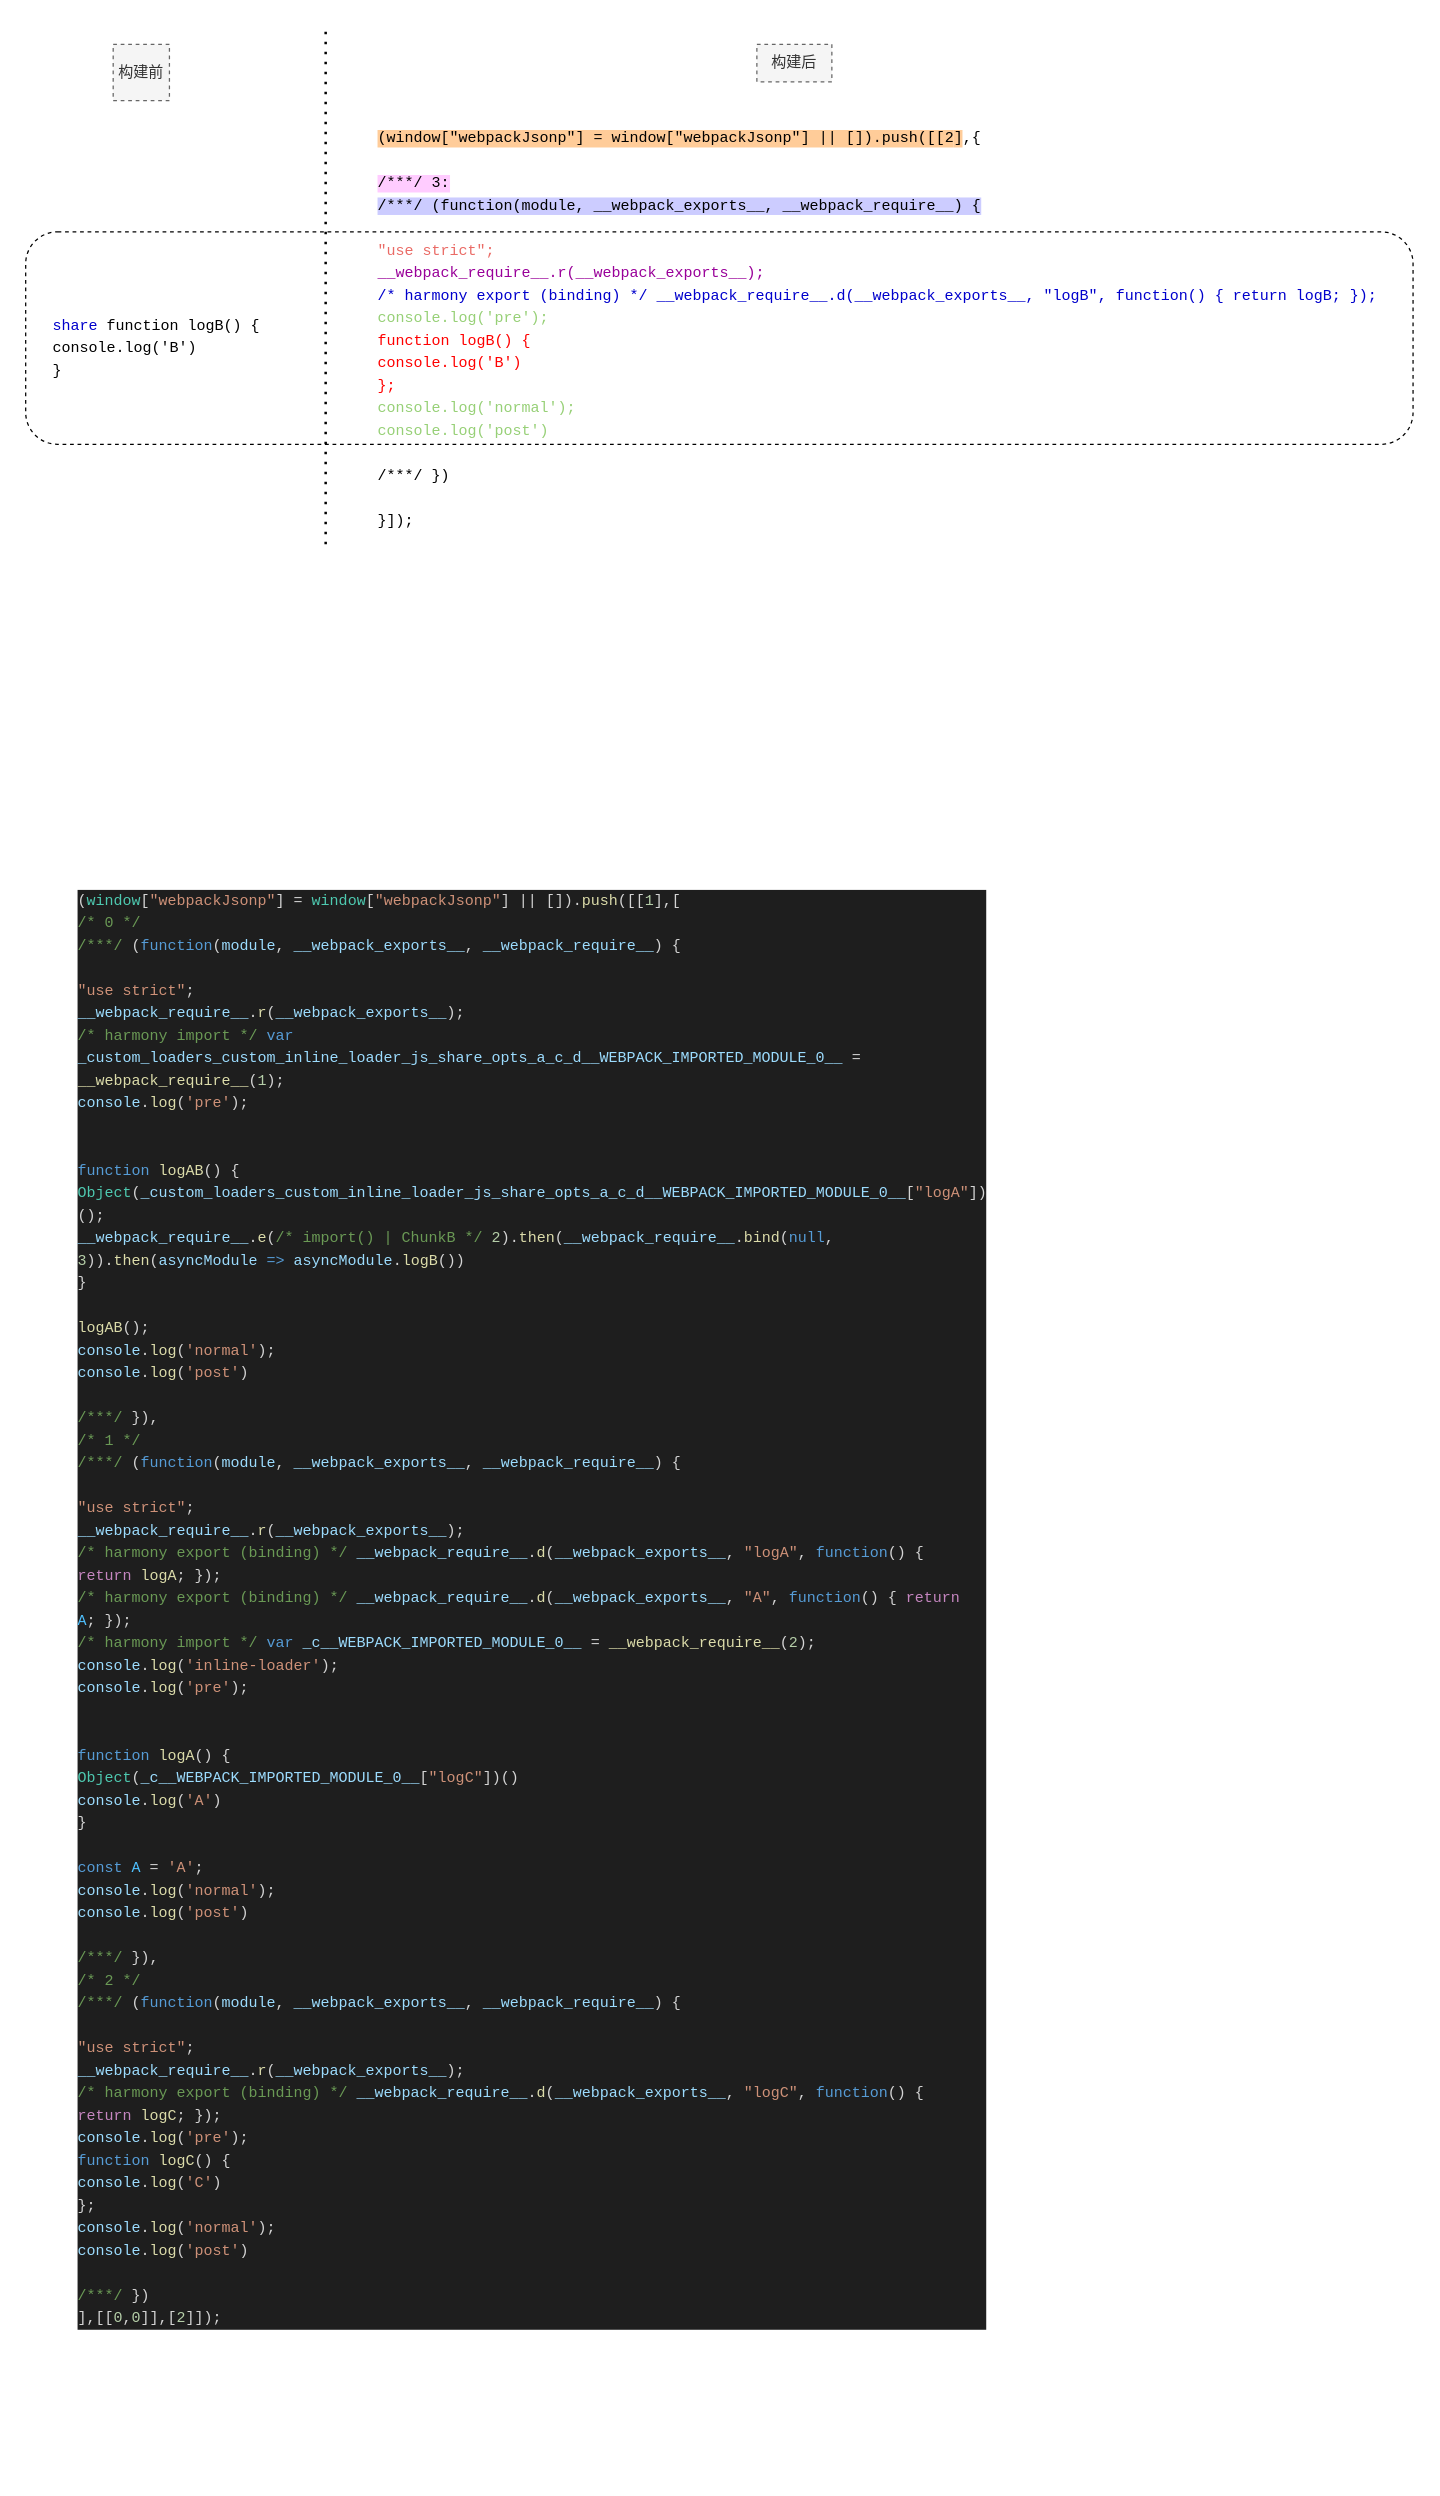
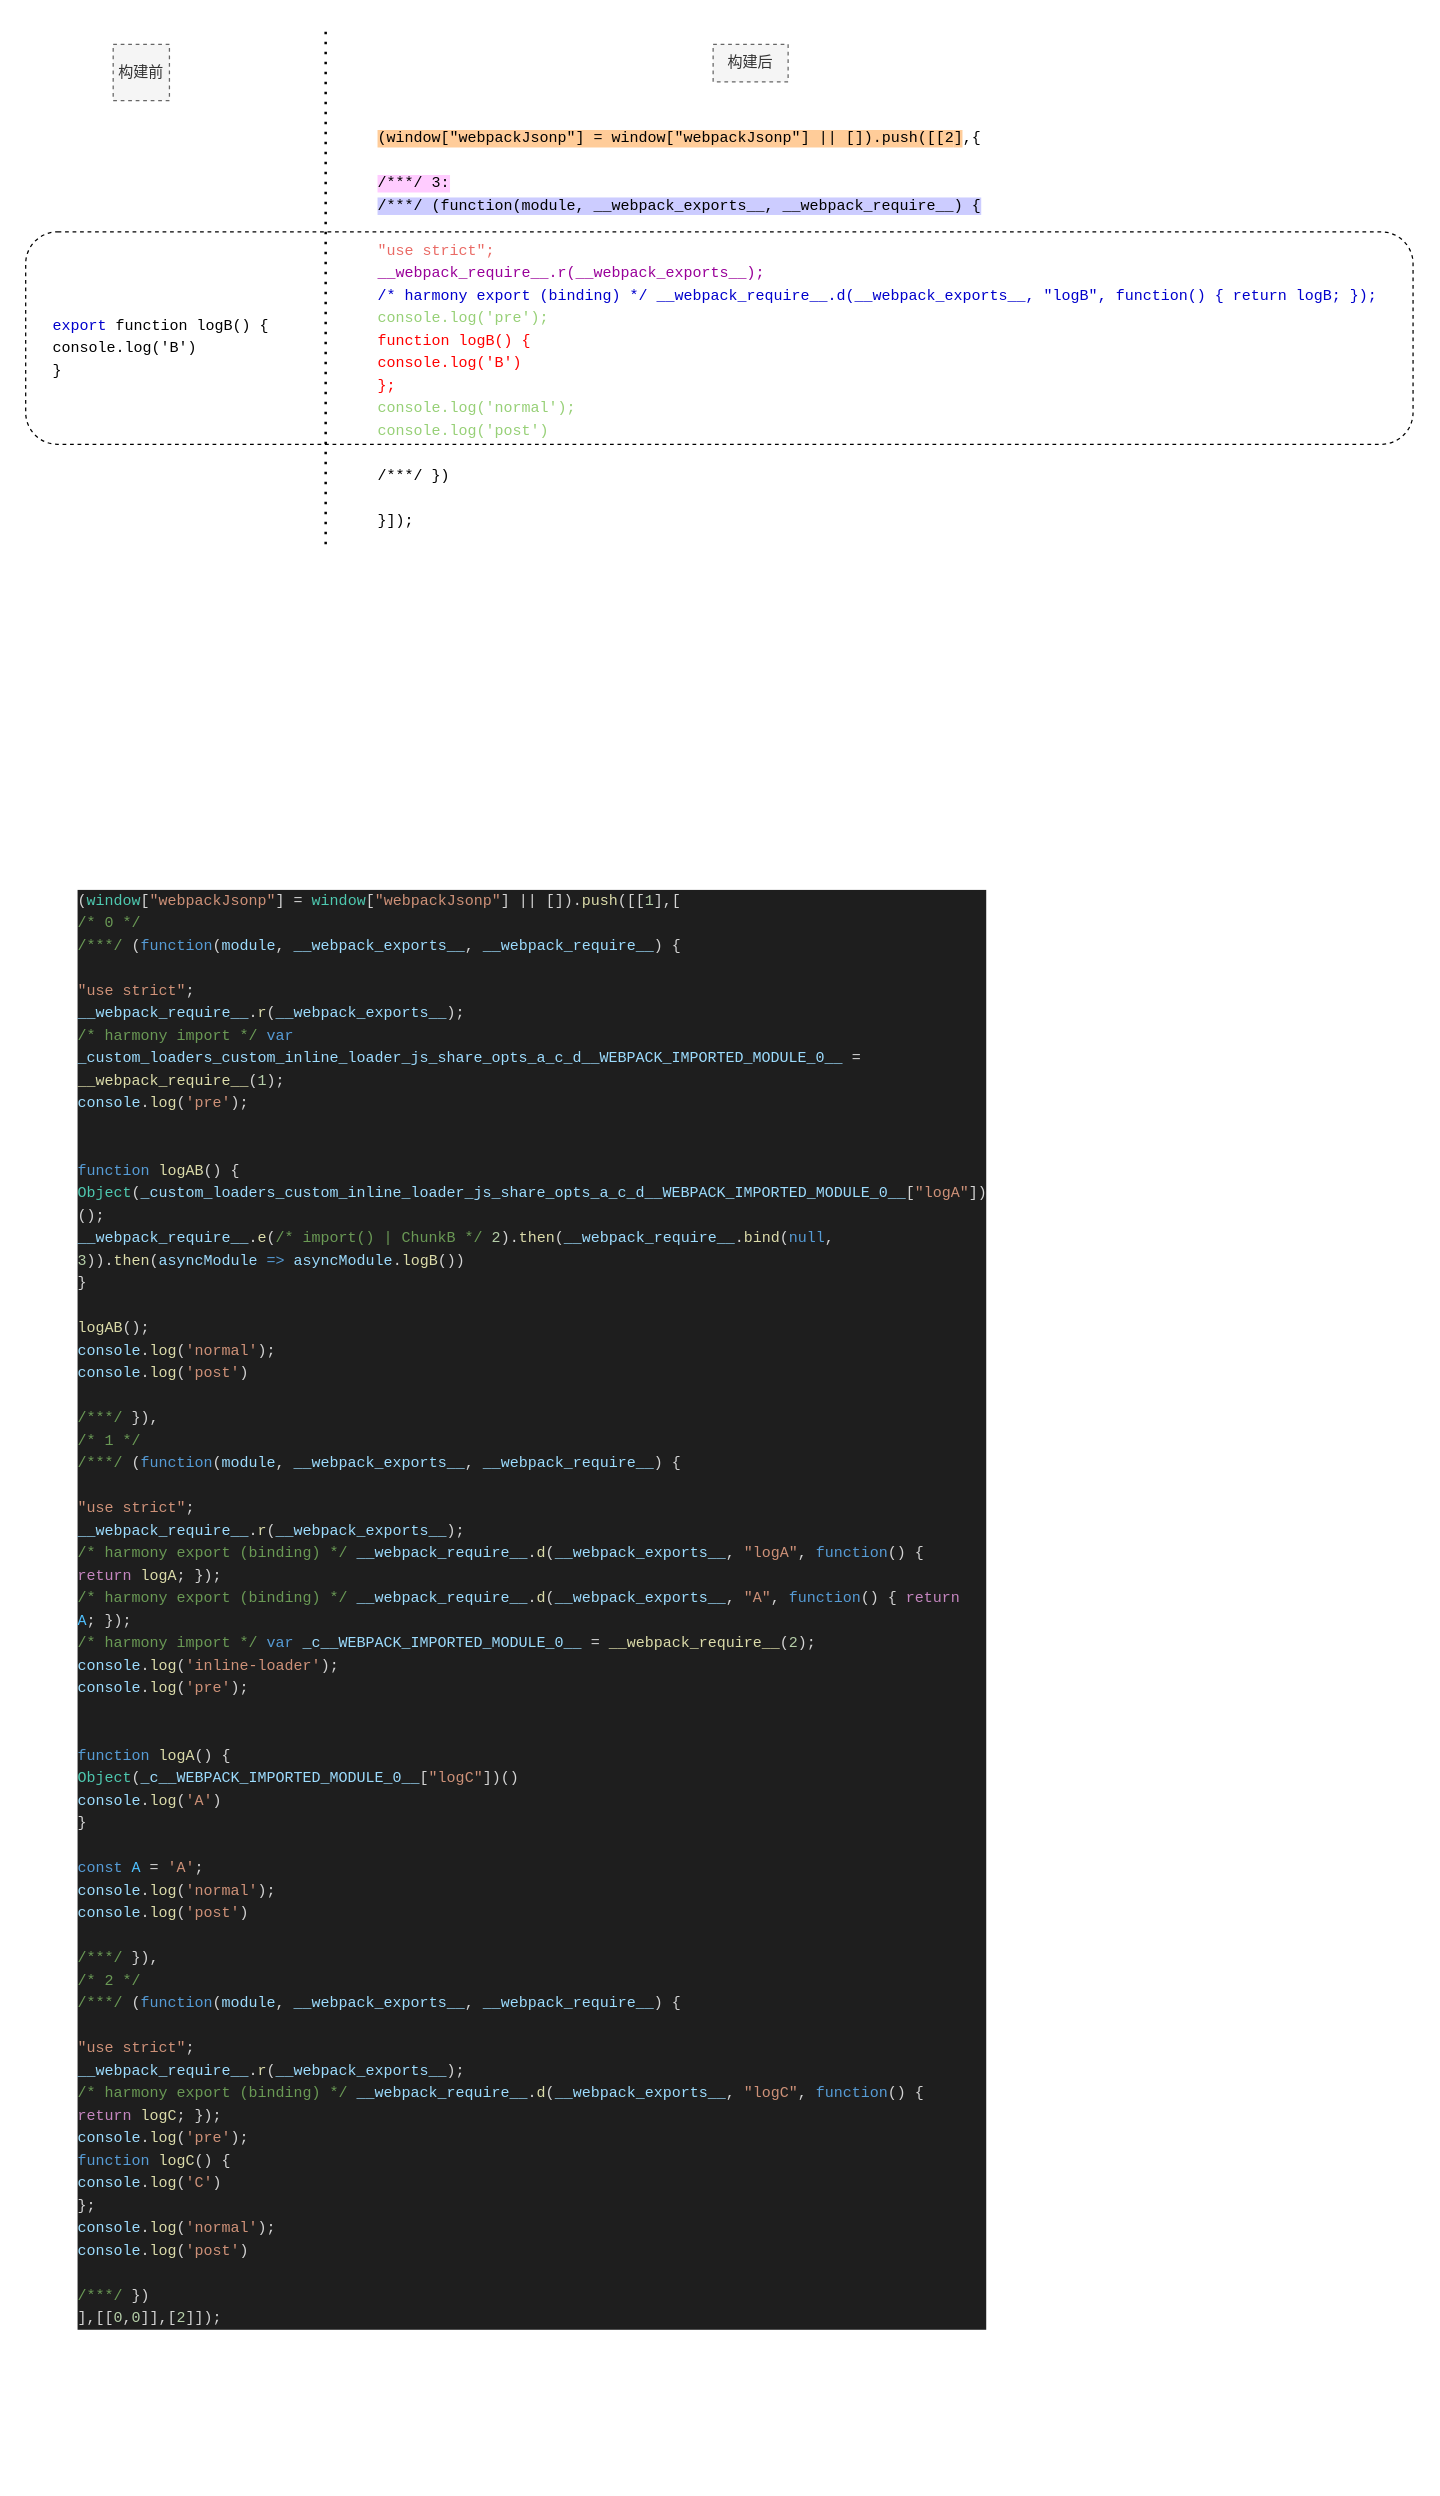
node "构建后": moved (794, 63) -> (751, 63)
node "share function logB() { console.log('B') }": label "share function logB() { console.log('B') }" -> "export function logB() { console.log('B') }"
